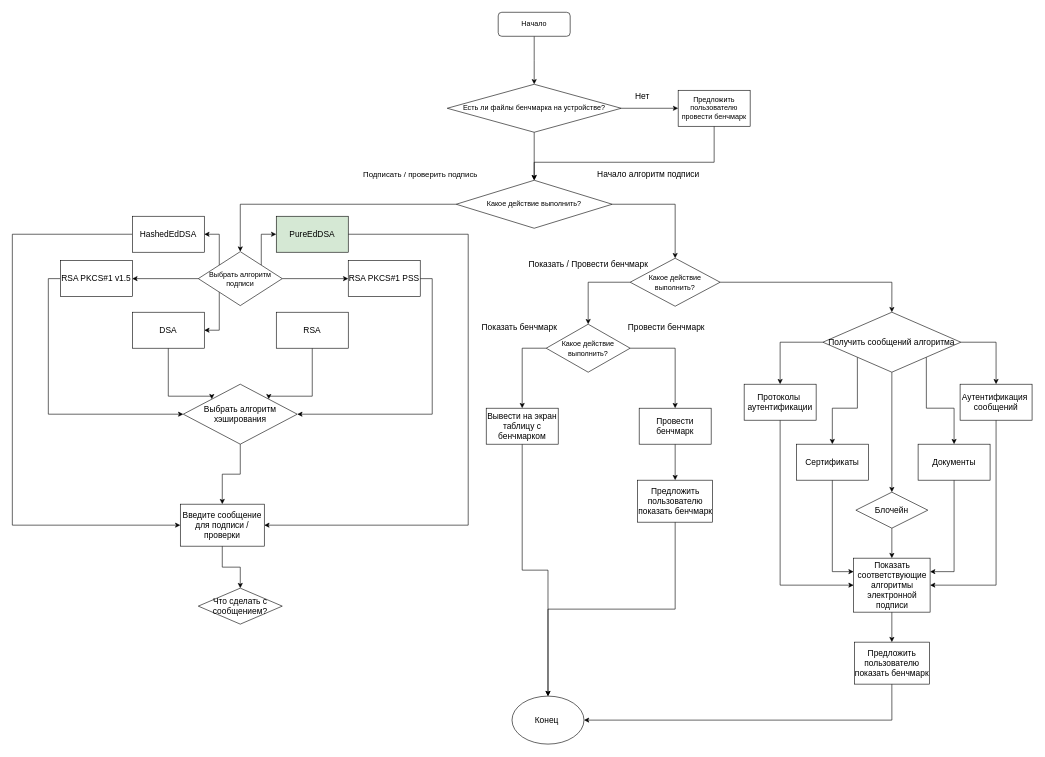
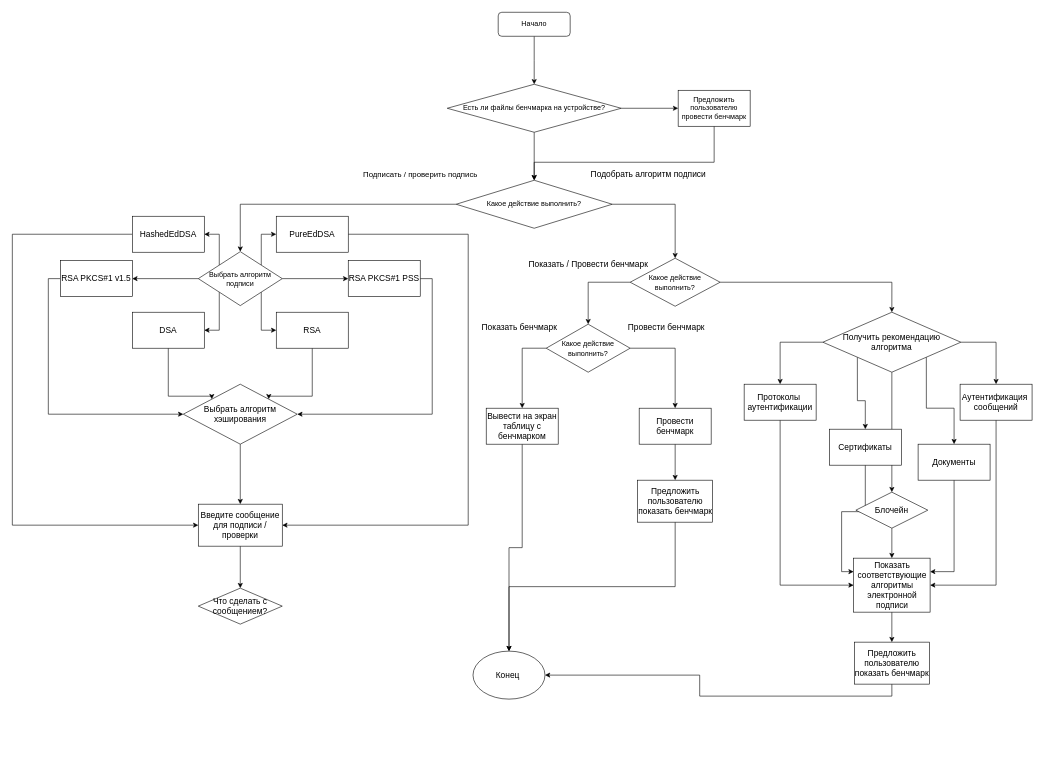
node "Нет": removed
node "Начало алгоритм подписи": label "Начало алгоритм подписи" -> "Подобрать алгоритм подписи"
node "PureEdDSA": fillcolor #d5e8d4 -> #ffffff
edge "Выбрать алгоритм подписи" -> "RSA": added
node "Получить сообщений алгоритма": label "Получить сообщений алгоритма" -> "Получить рекомендацию алгоритма"
node "Сертификаты": moved (833, 462) -> (866, 447)
node "Введите сообщение для подписи / проверки": moved (222, 525) -> (240, 525)
node "Конец": moved (548, 720) -> (509, 675)
